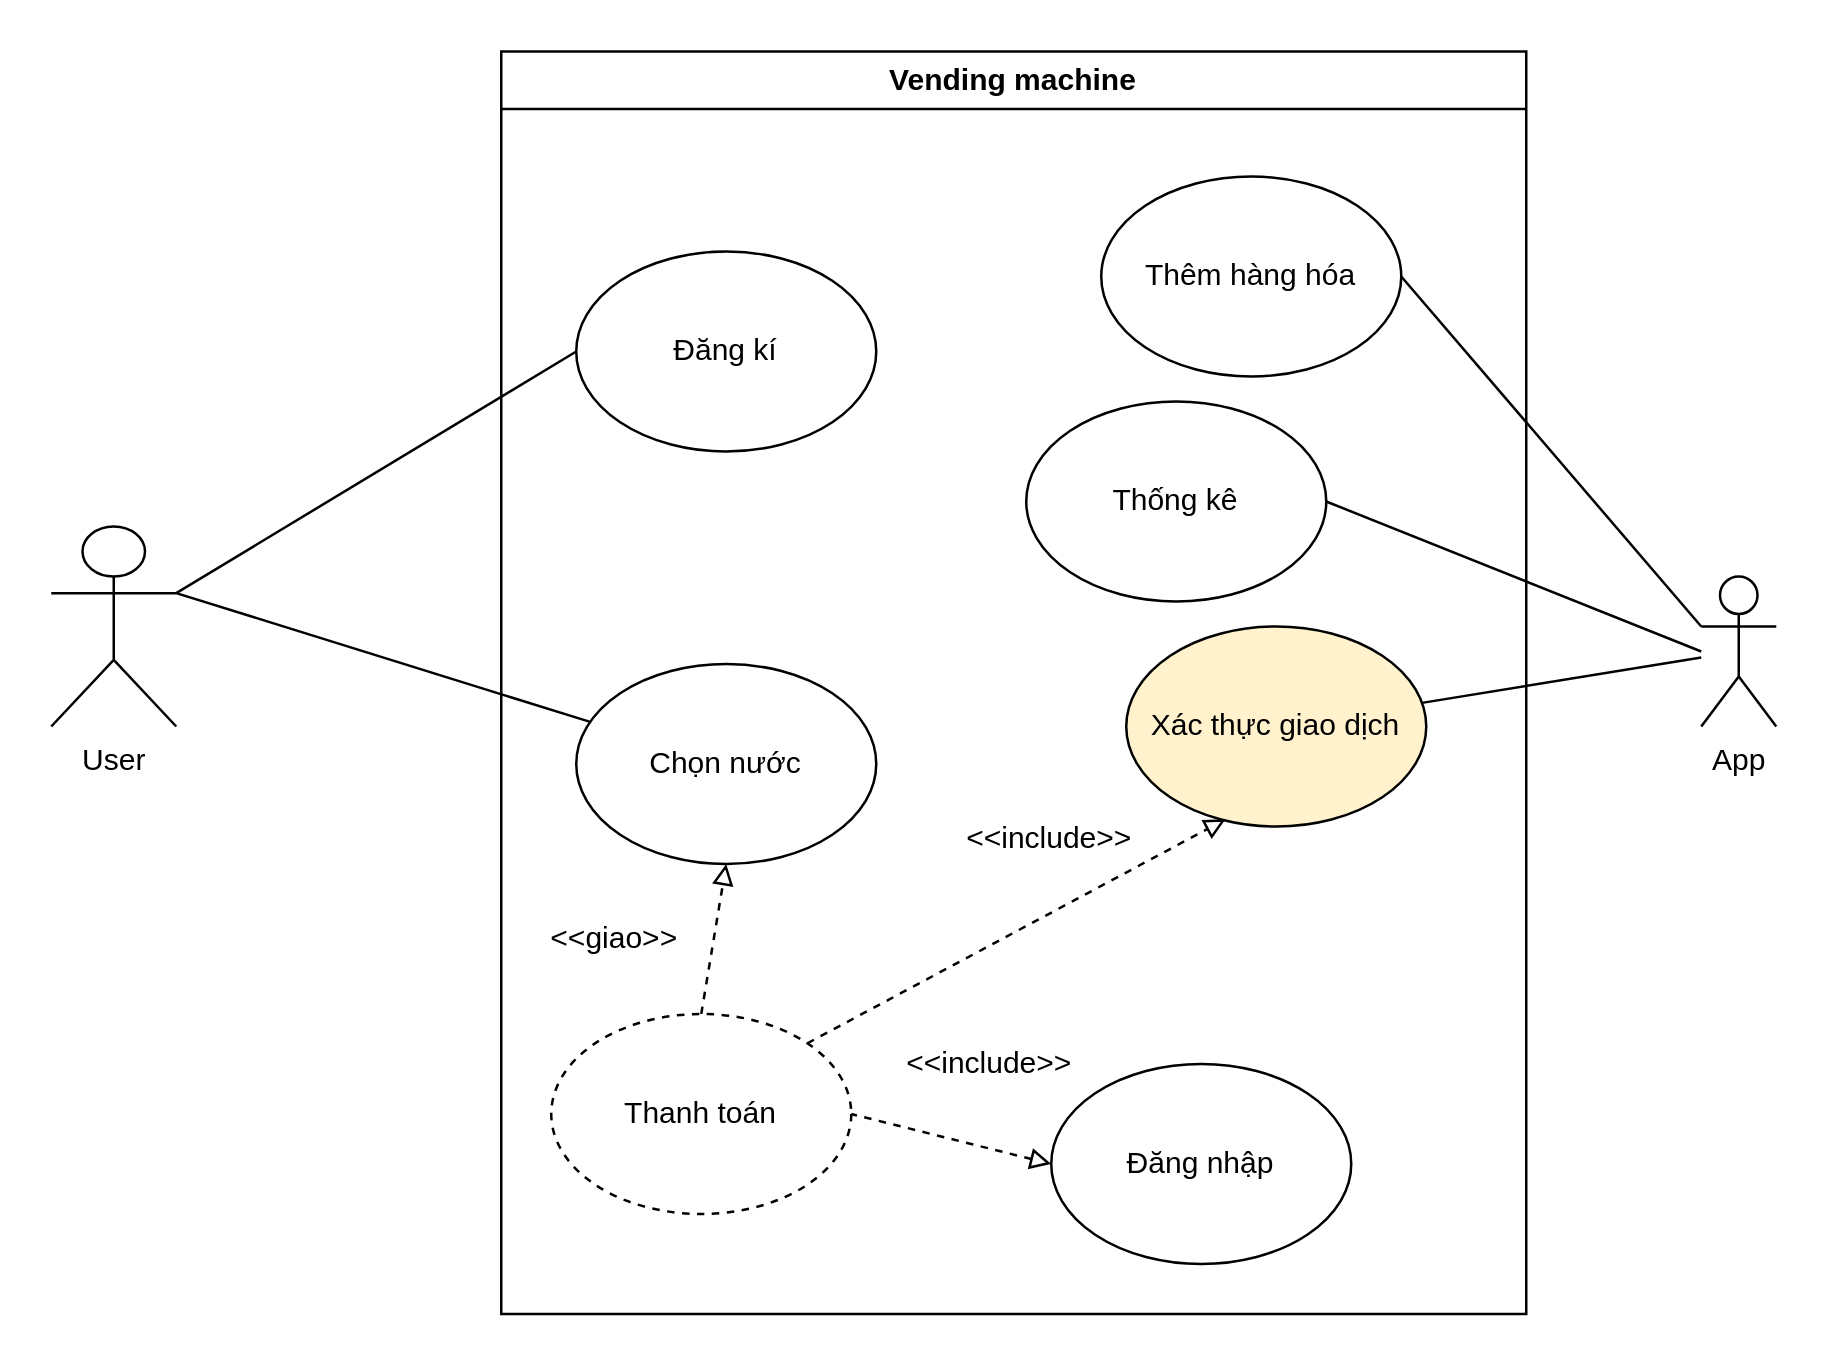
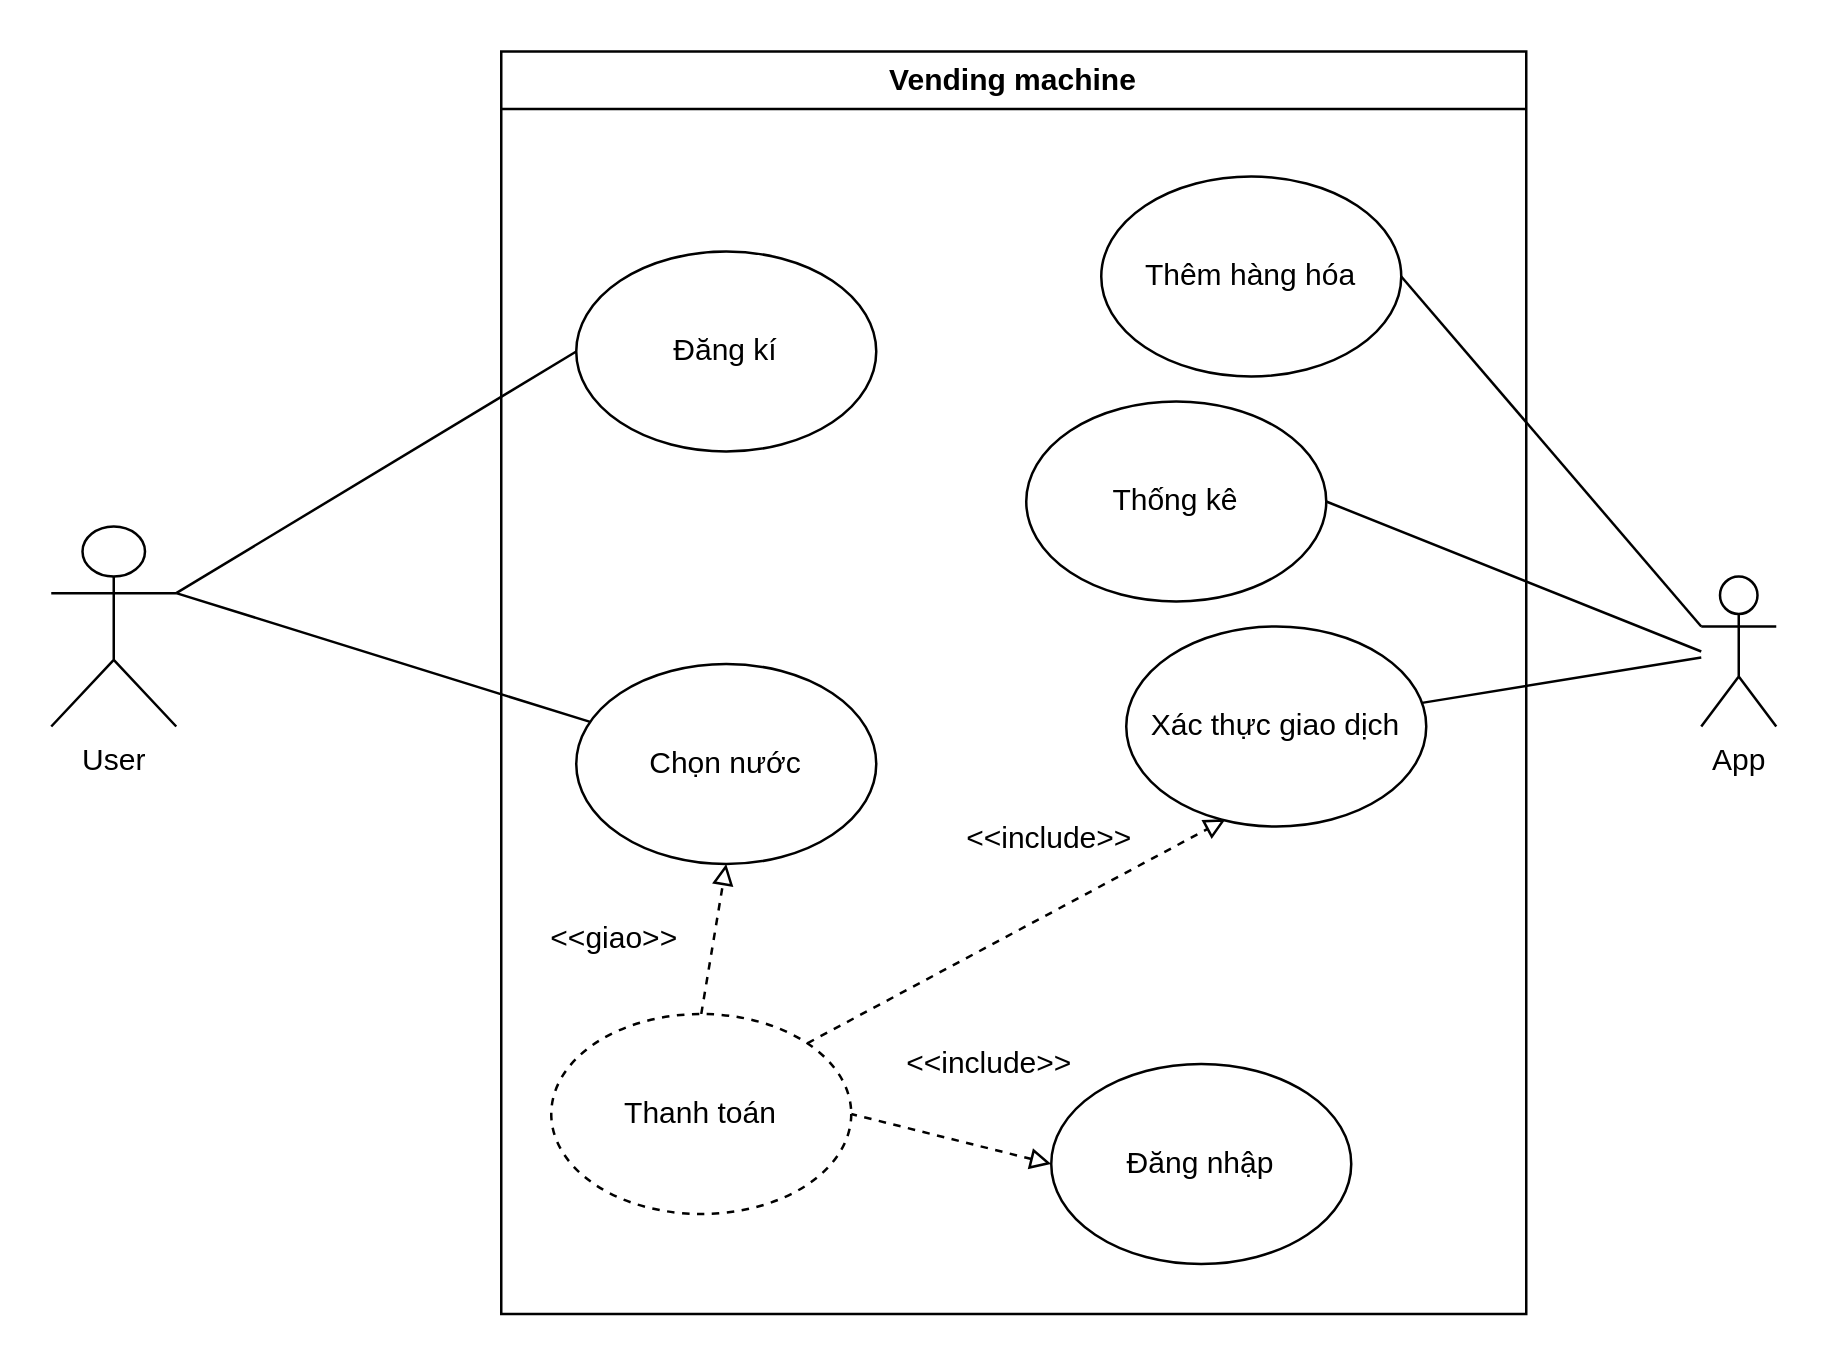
node "Xác thực giao dịch": fillcolor #fff2cc -> #ffffff
